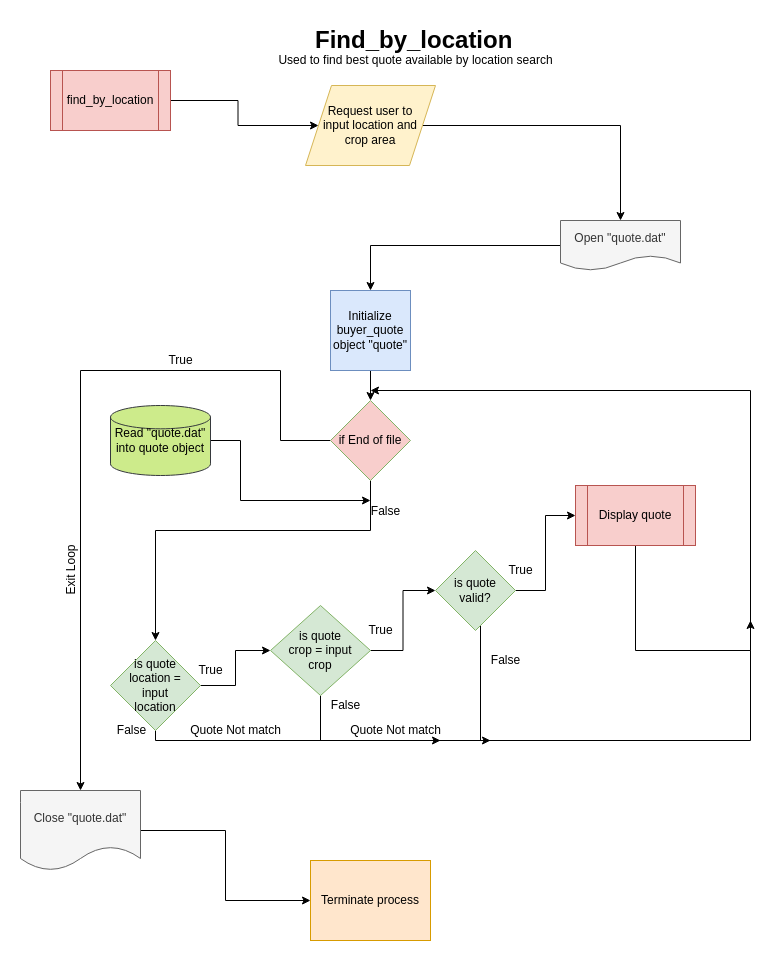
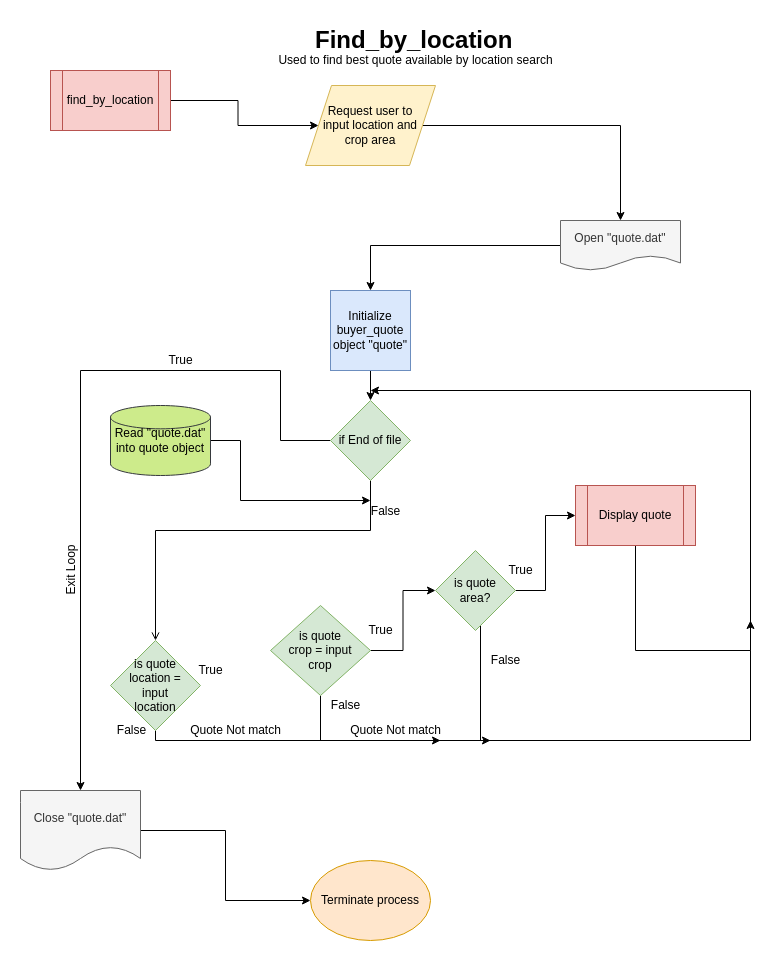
node "if End of file": fillcolor #f8cecc -> #d5e8d4
node "is quote valid?": label "is quote valid?" -> "is quote area?"
edge "if End of file" -> "is quote location = input location": arrowhead classic -> open
edge "is quote location = input location" -> "is quote crop = input crop": removed
node "Terminate process": shape rectangle -> ellipse
